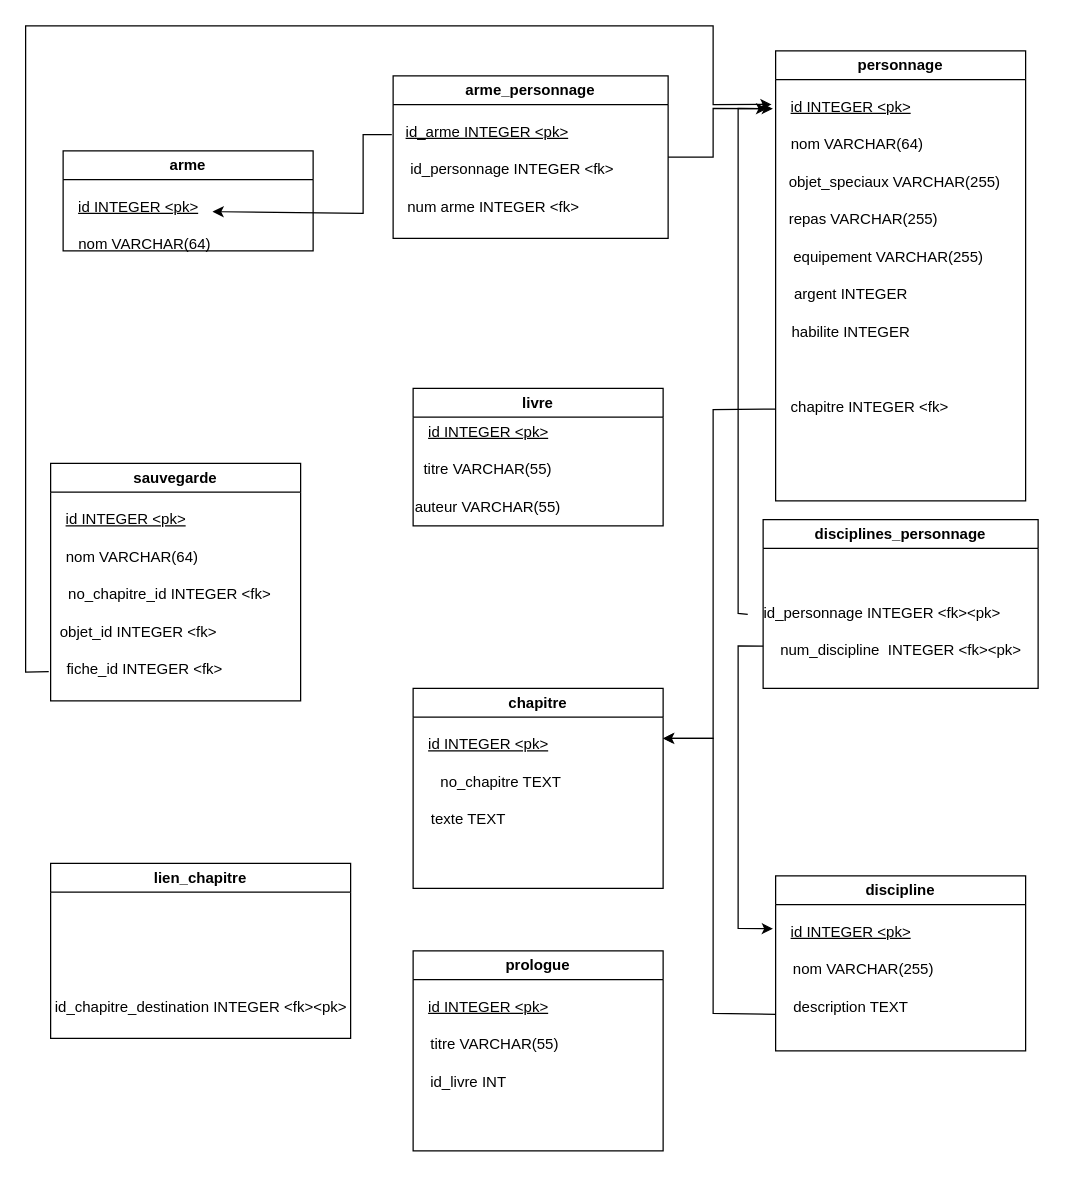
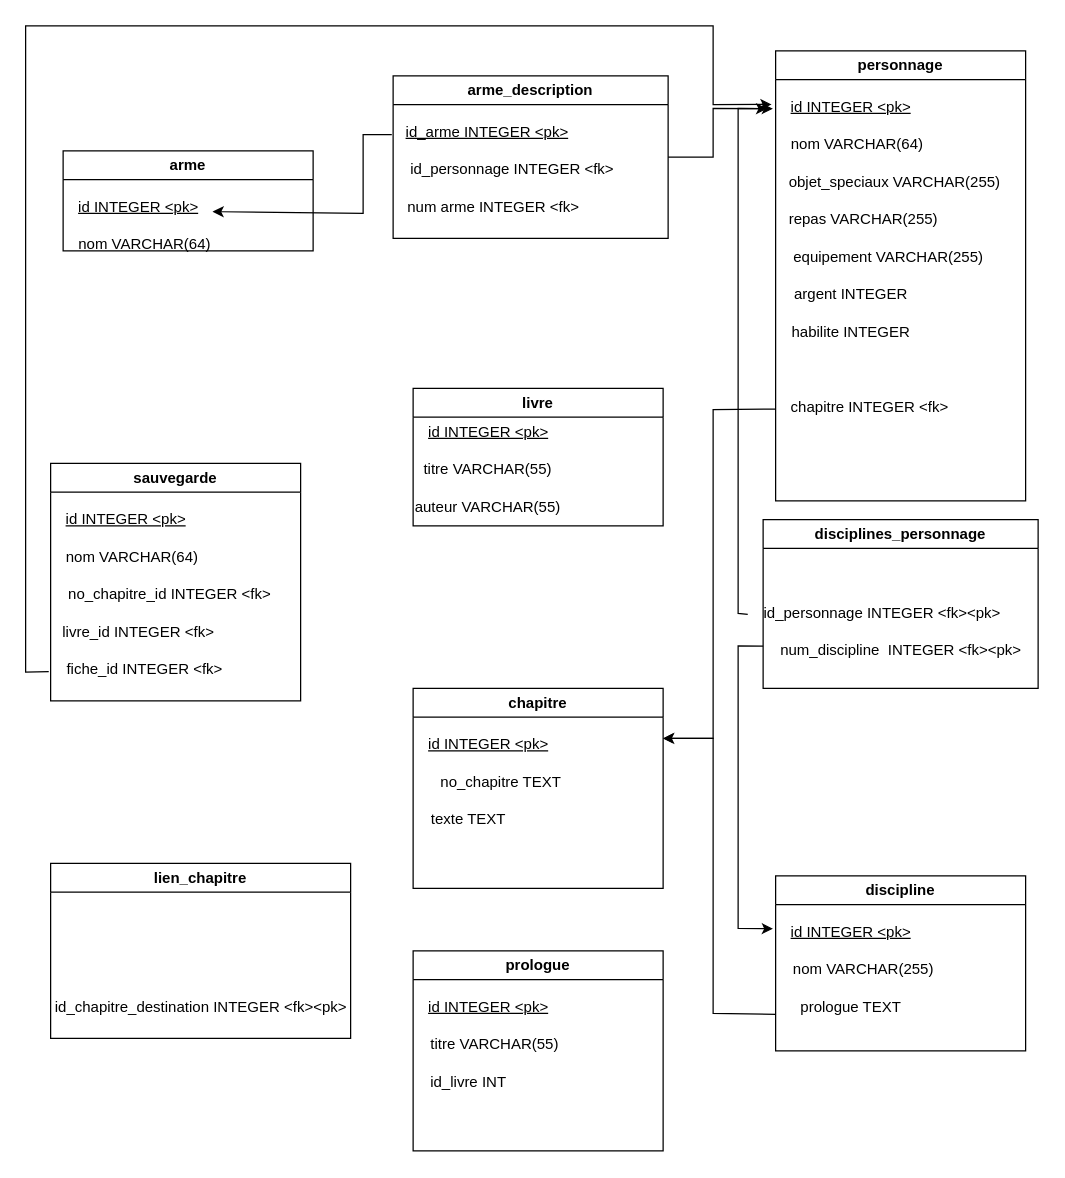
node "arme_personnage": label "arme_personnage" -> "arme_description"
node "objet_id INTEGER <fk>": label "objet_id INTEGER <fk>" -> "livre_id INTEGER <fk>"
node "description TEXT": label "description TEXT" -> "prologue TEXT"
